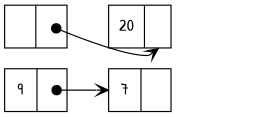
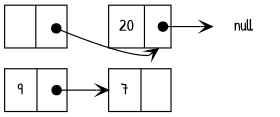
node "null": added
